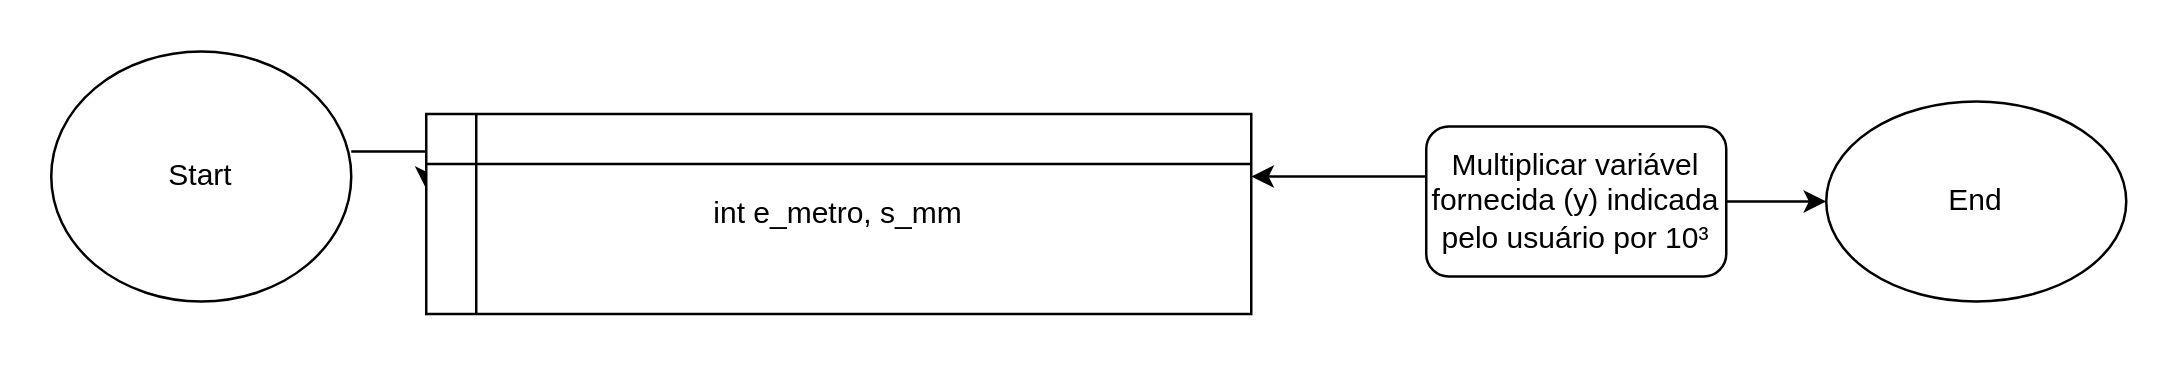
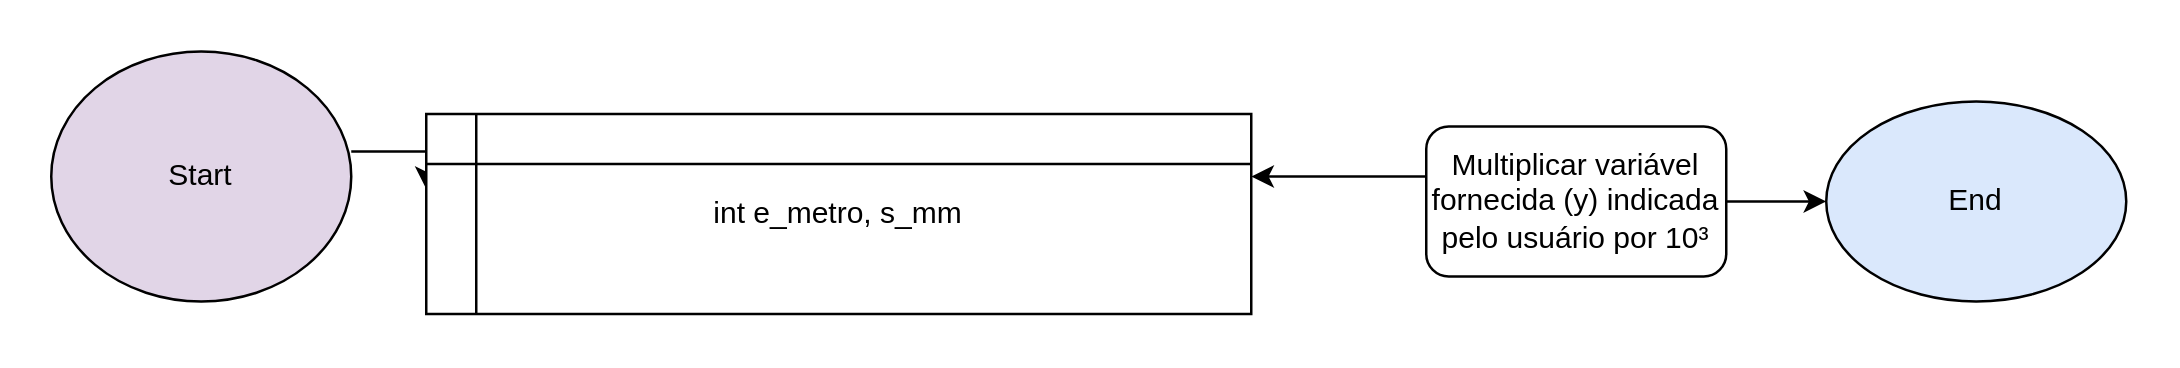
node "Start": fillcolor #ffffff -> #e1d5e7
node "End": fillcolor #ffffff -> #dae8fc
